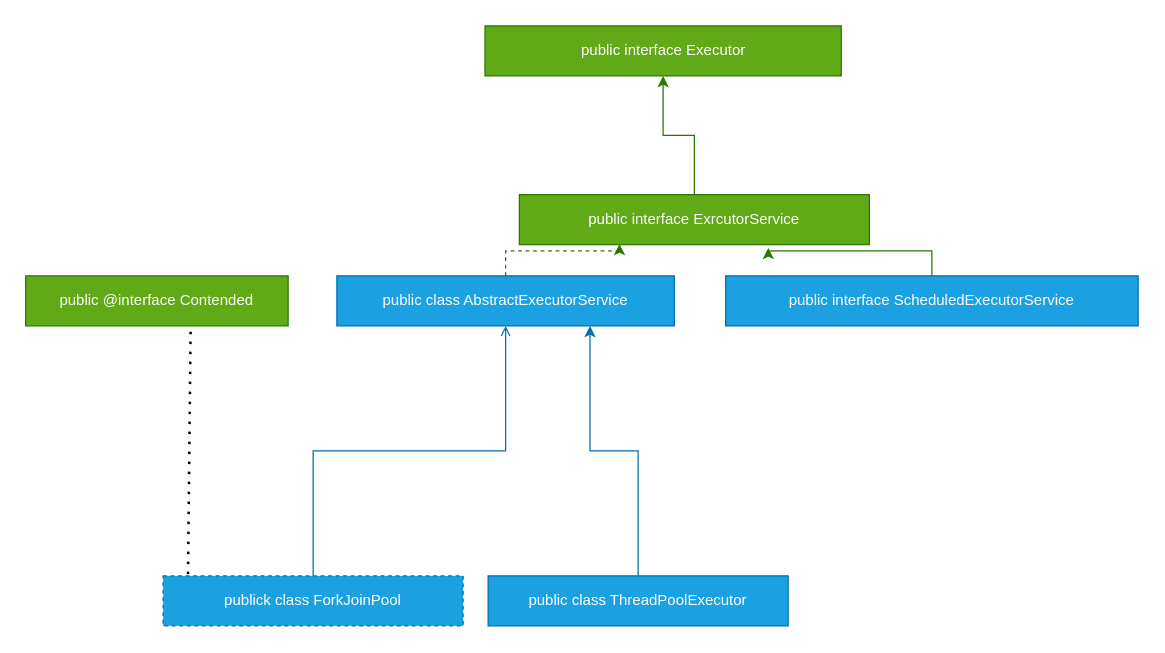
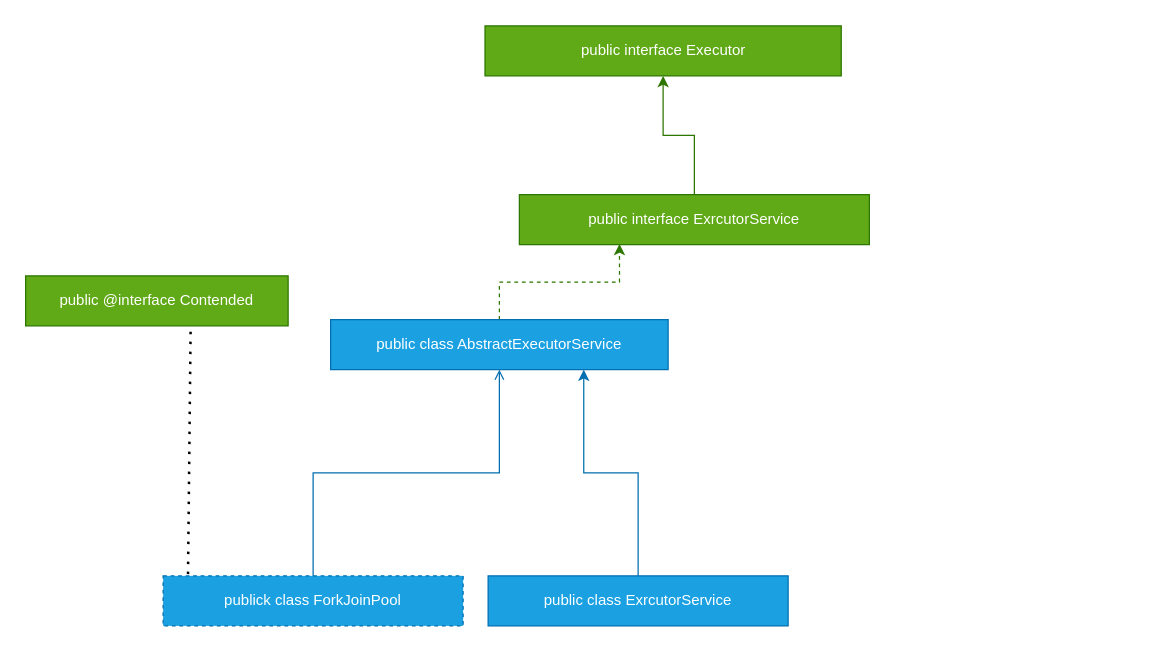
edge "public interface ScheduledExecutorService" -> "public interface ExrcutorService": removed
node "public class AbstractExecutorService": moved (506, 301) -> (499, 344)
node "public interface ScheduledExecutorService": removed
node "public class ThreadPoolExecutor": label "public class ThreadPoolExecutor" -> "public class ExrcutorService"
